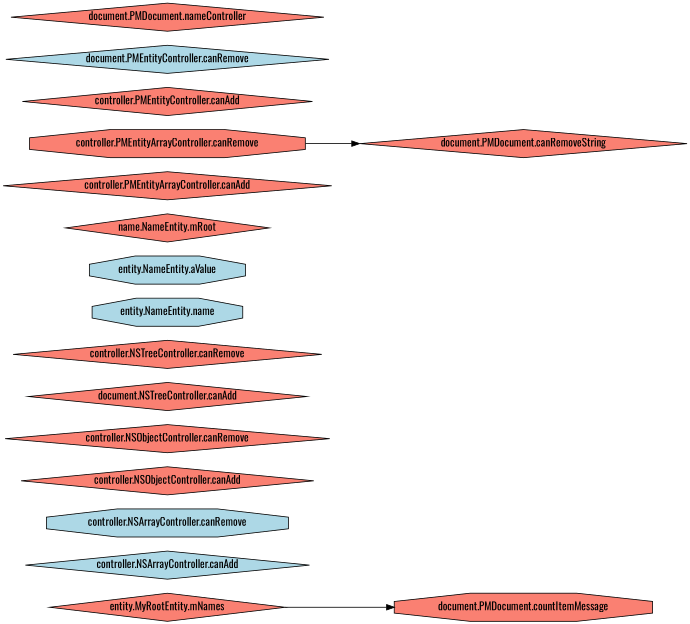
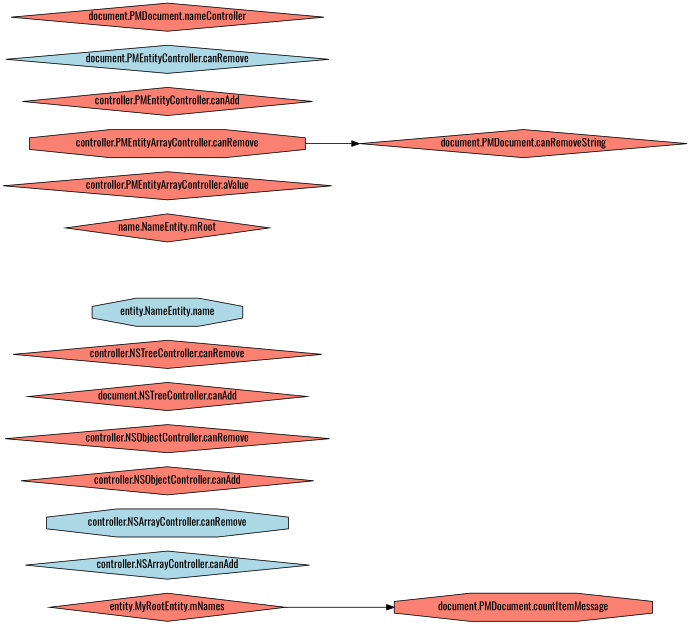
node "controller.PMEntityArrayController.canAdd": label "controller.PMEntityArrayController.canAdd" -> "controller.PMEntityArrayController.aValue"
node "entity.NameEntity.aValue": removed
